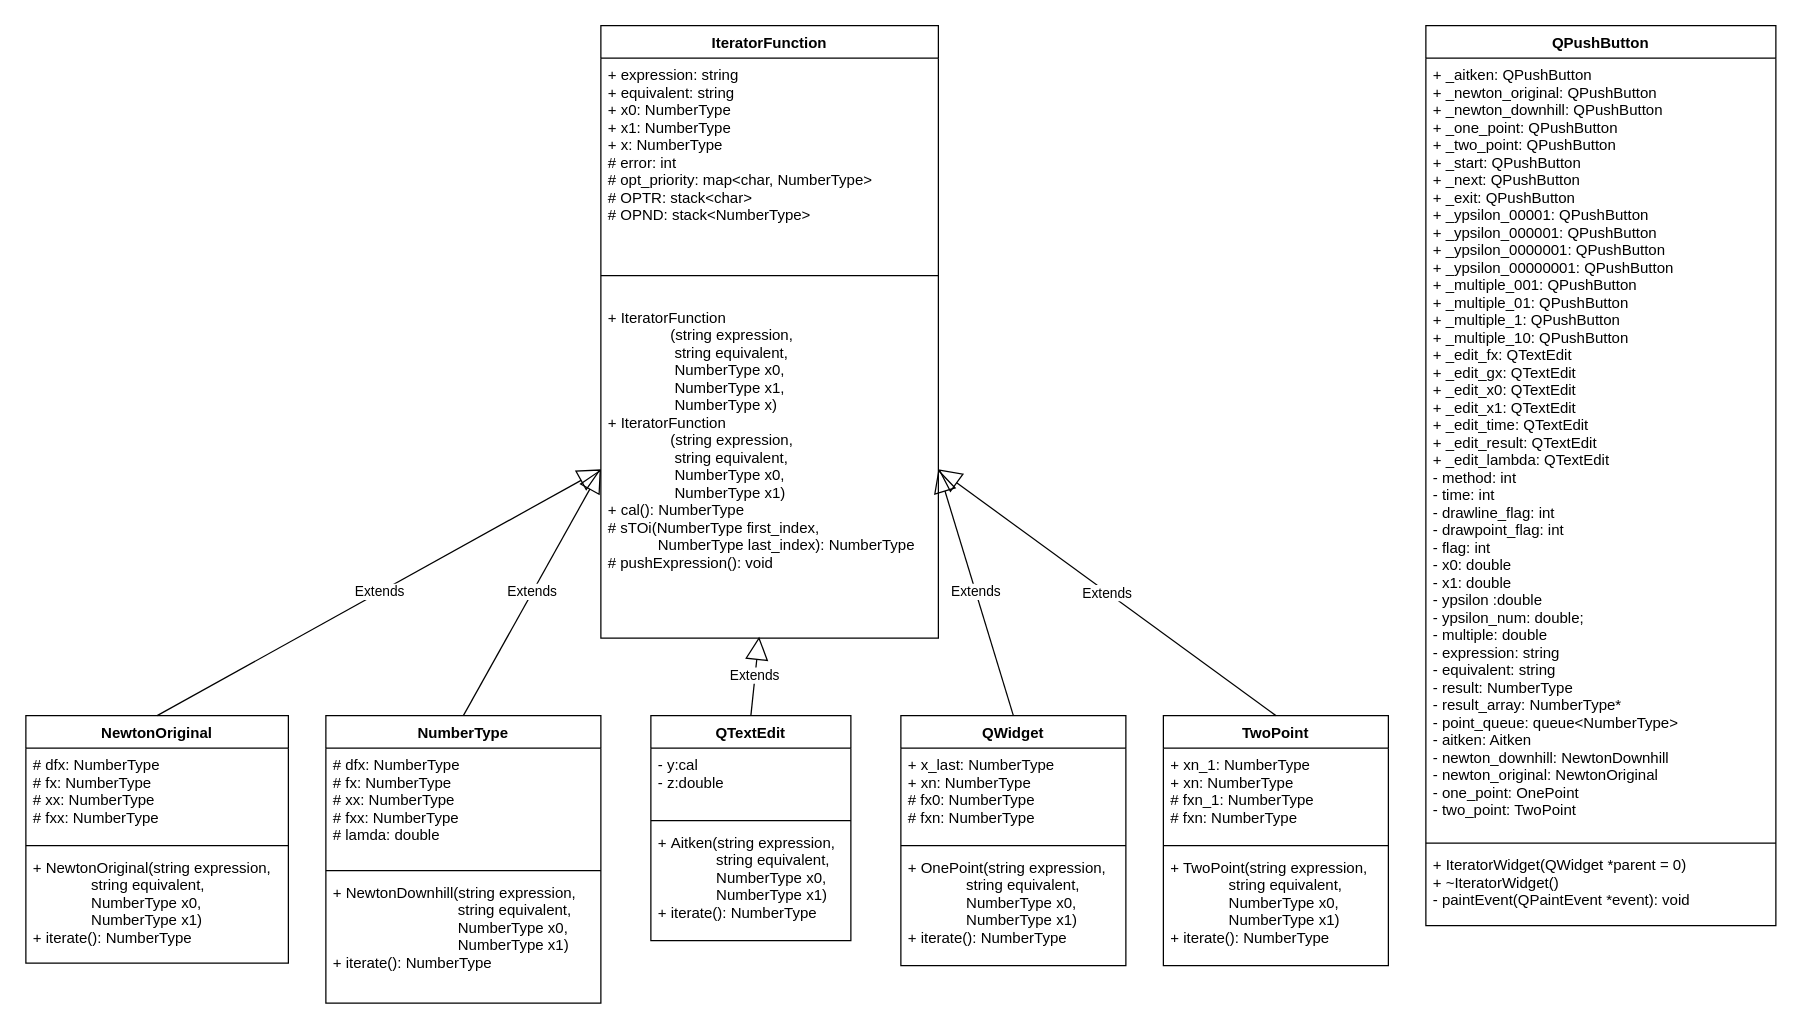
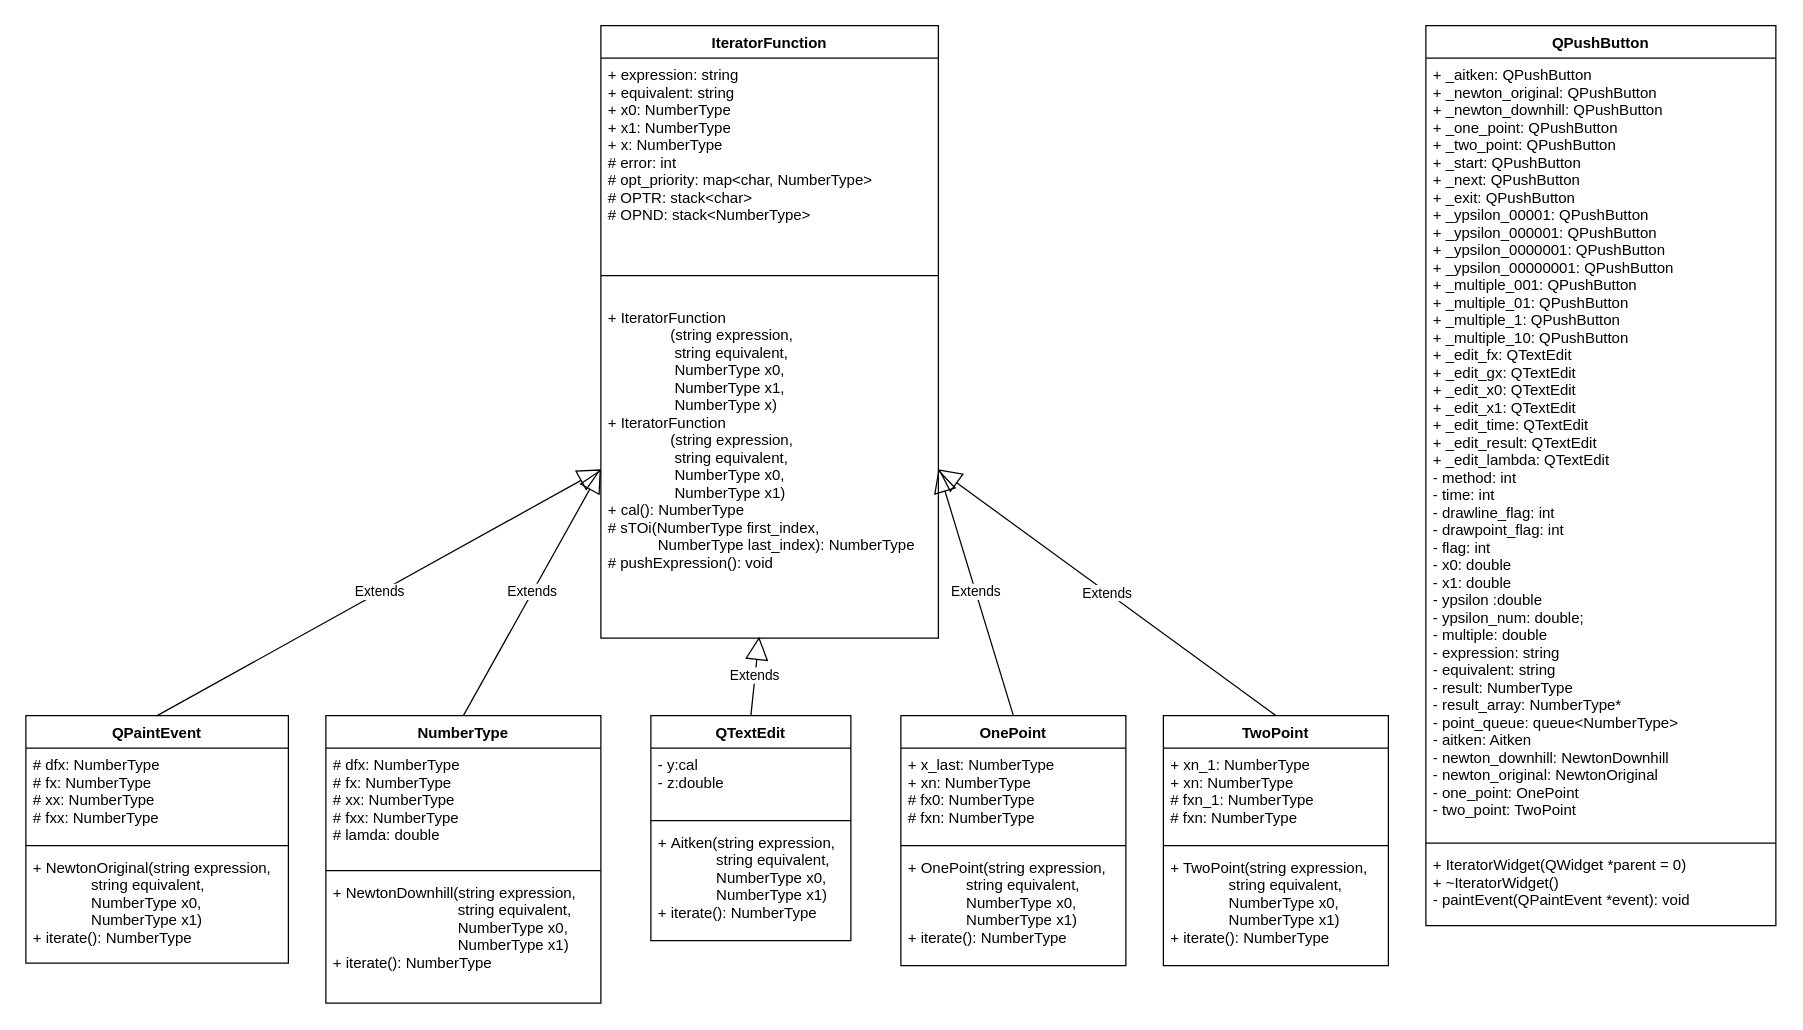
node "NewtonOriginal": label "NewtonOriginal" -> "QPaintEvent"
node "QWidget": label "QWidget" -> "OnePoint"
